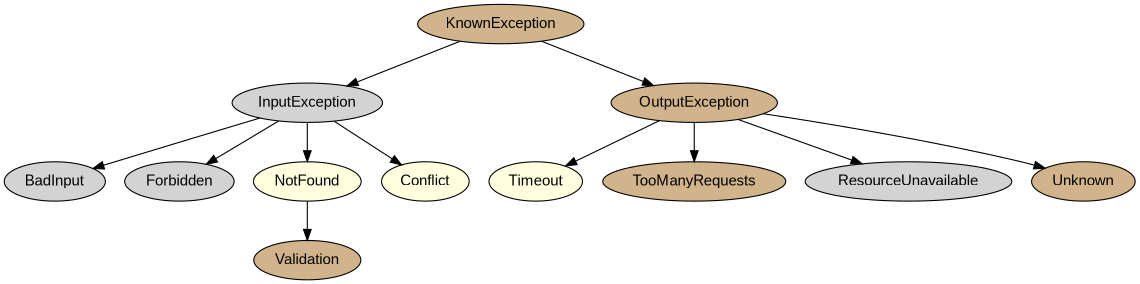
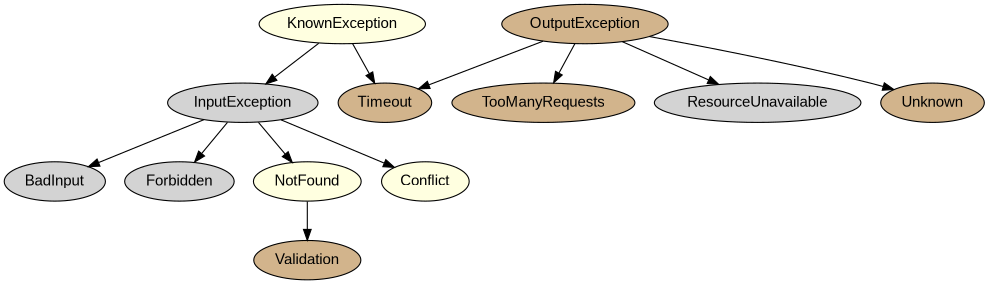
node "KnownException": fillcolor tan -> lightyellow
edge "KnownException" -> "OutputException": now "KnownException" -> "Timeout"
node "Timeout": fillcolor lightyellow -> tan
